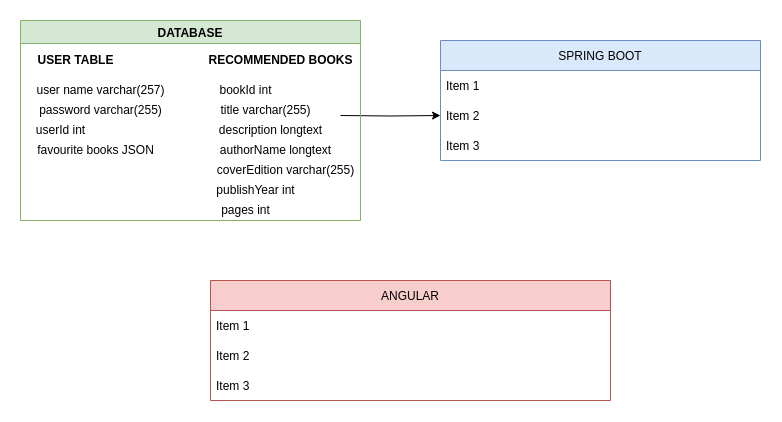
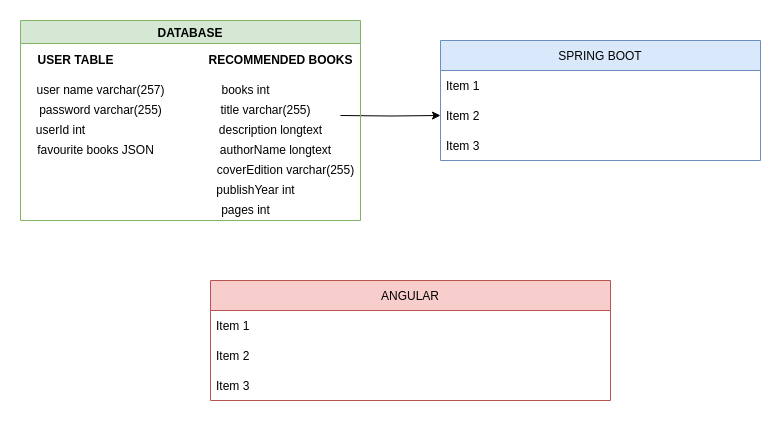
node "bookId int": label "bookId int" -> "books int"
